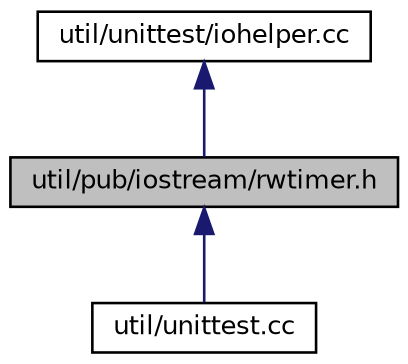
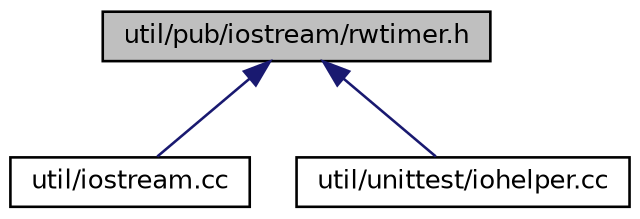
edge "util/pub/iostream/rwtimer.h" -> "util/unittest/iohelper.cc": reversed
node "util/unittest.cc": label "util/unittest.cc" -> "util/iostream.cc"
